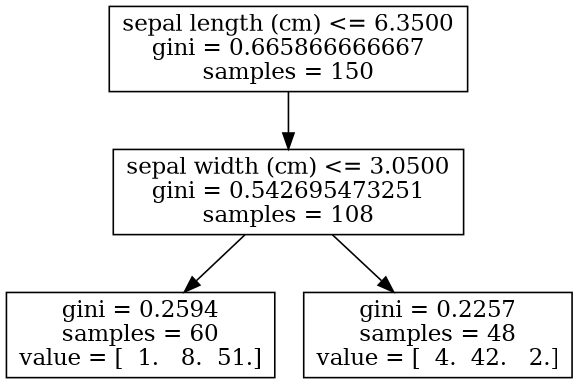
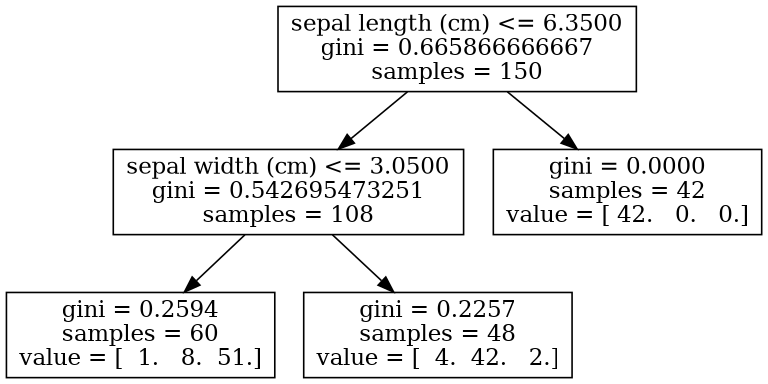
node "gini = 0.0000 samples = 42 value = [ 42.   0.   0.]": added
